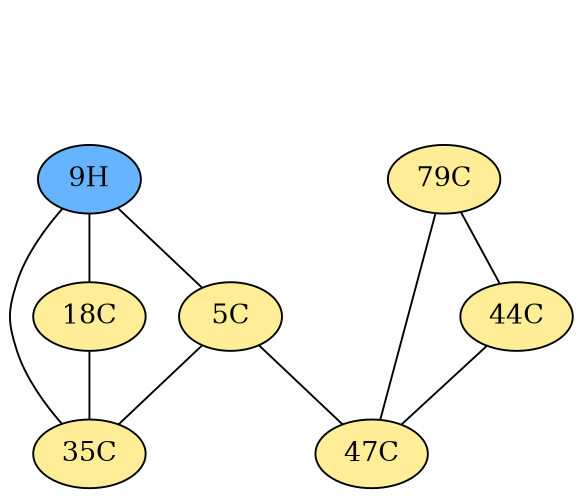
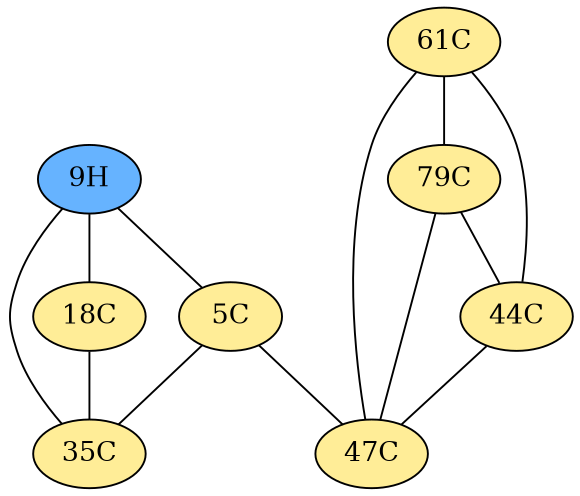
node "61C": added
